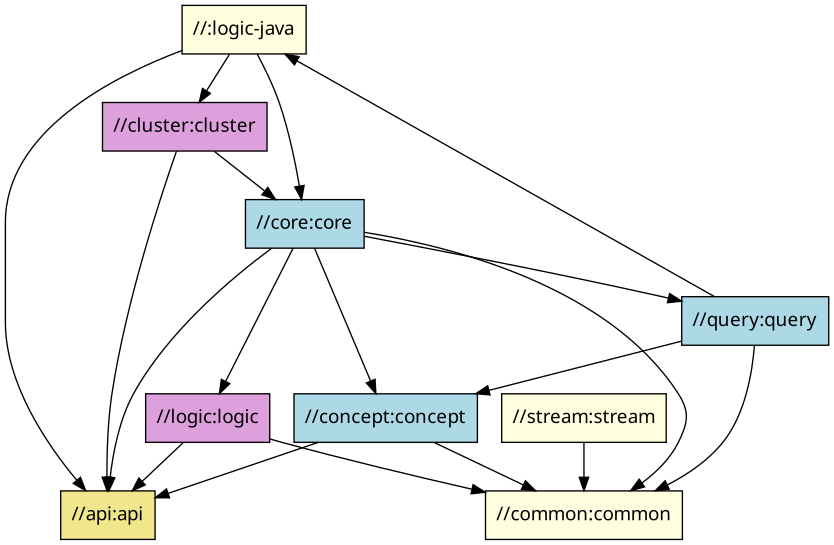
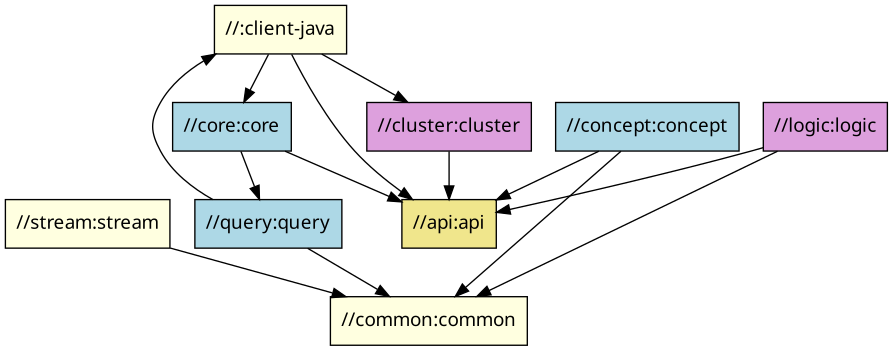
node "//:logic-java": label "//:logic-java" -> "//:client-java"
edge "//cluster:cluster" -> "//core:core": removed
edge "//core:core" -> "//common:common": removed
edge "//core:core" -> "//logic:logic": removed
edge "//core:core" -> "//concept:concept": removed
edge "//query:query" -> "//concept:concept": removed
